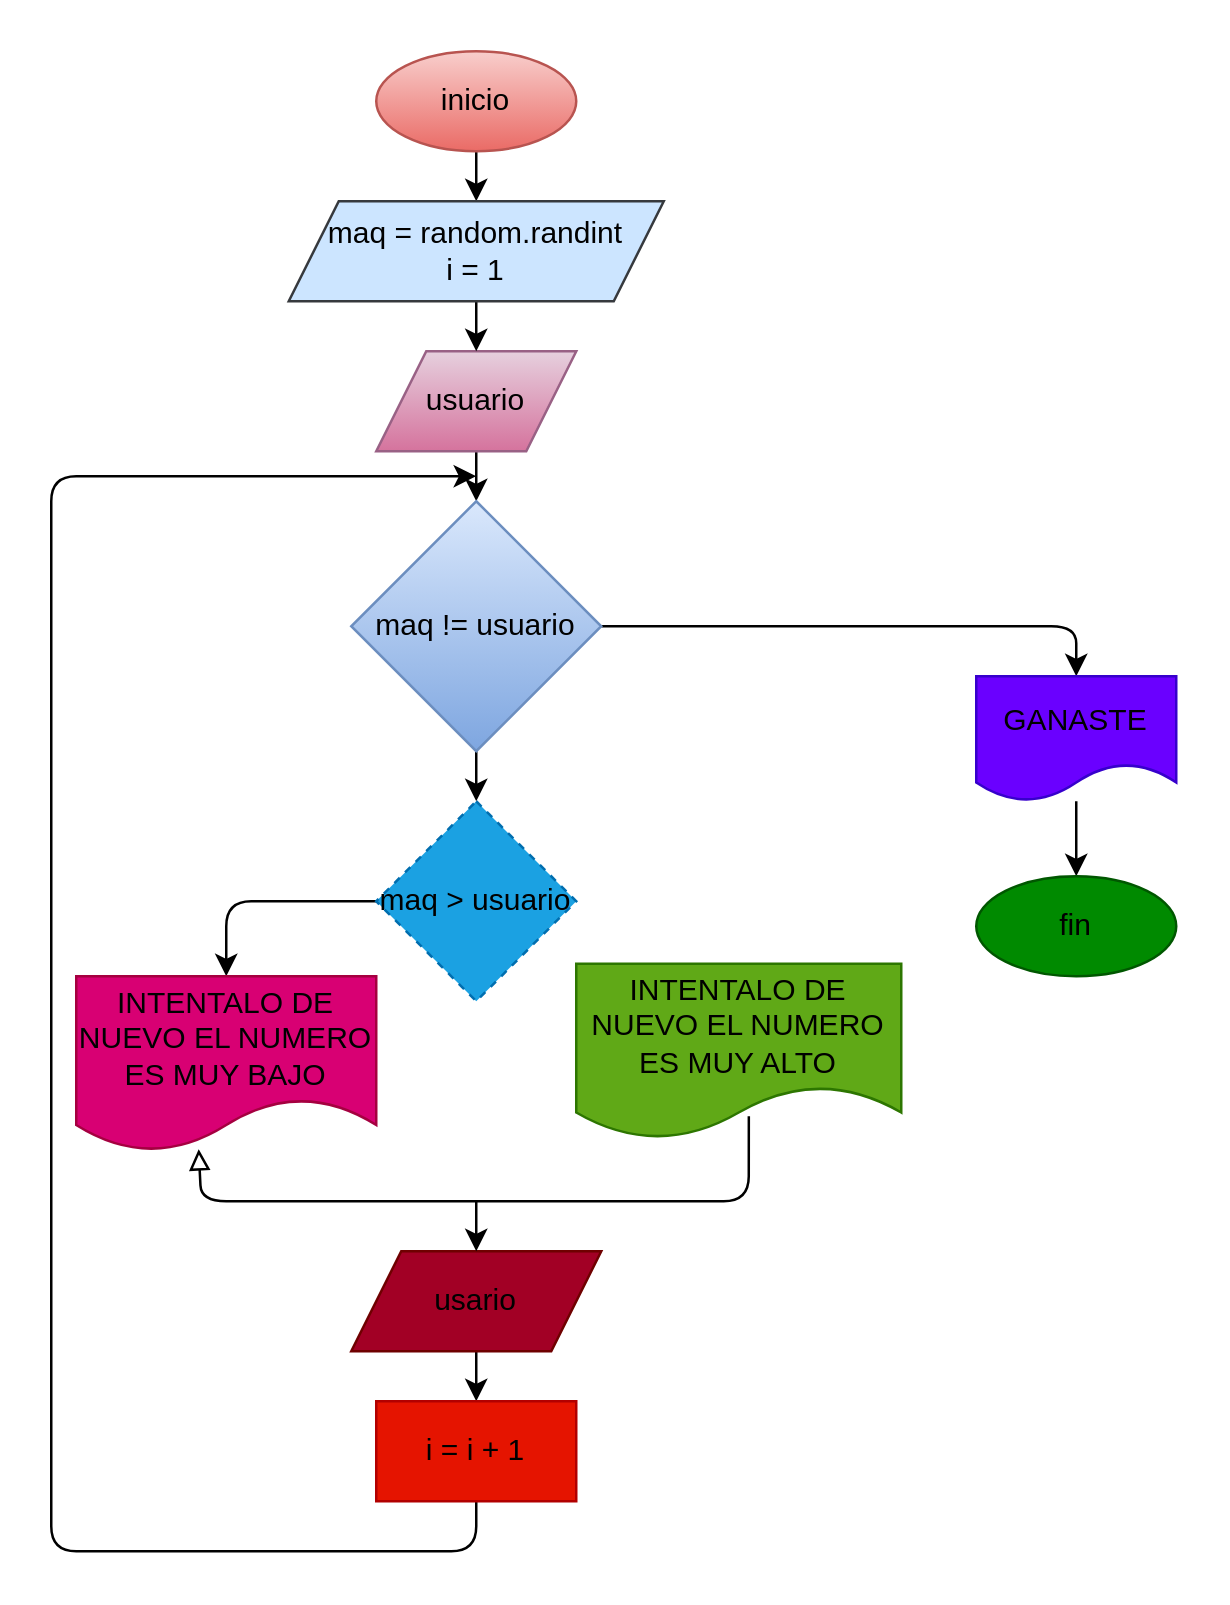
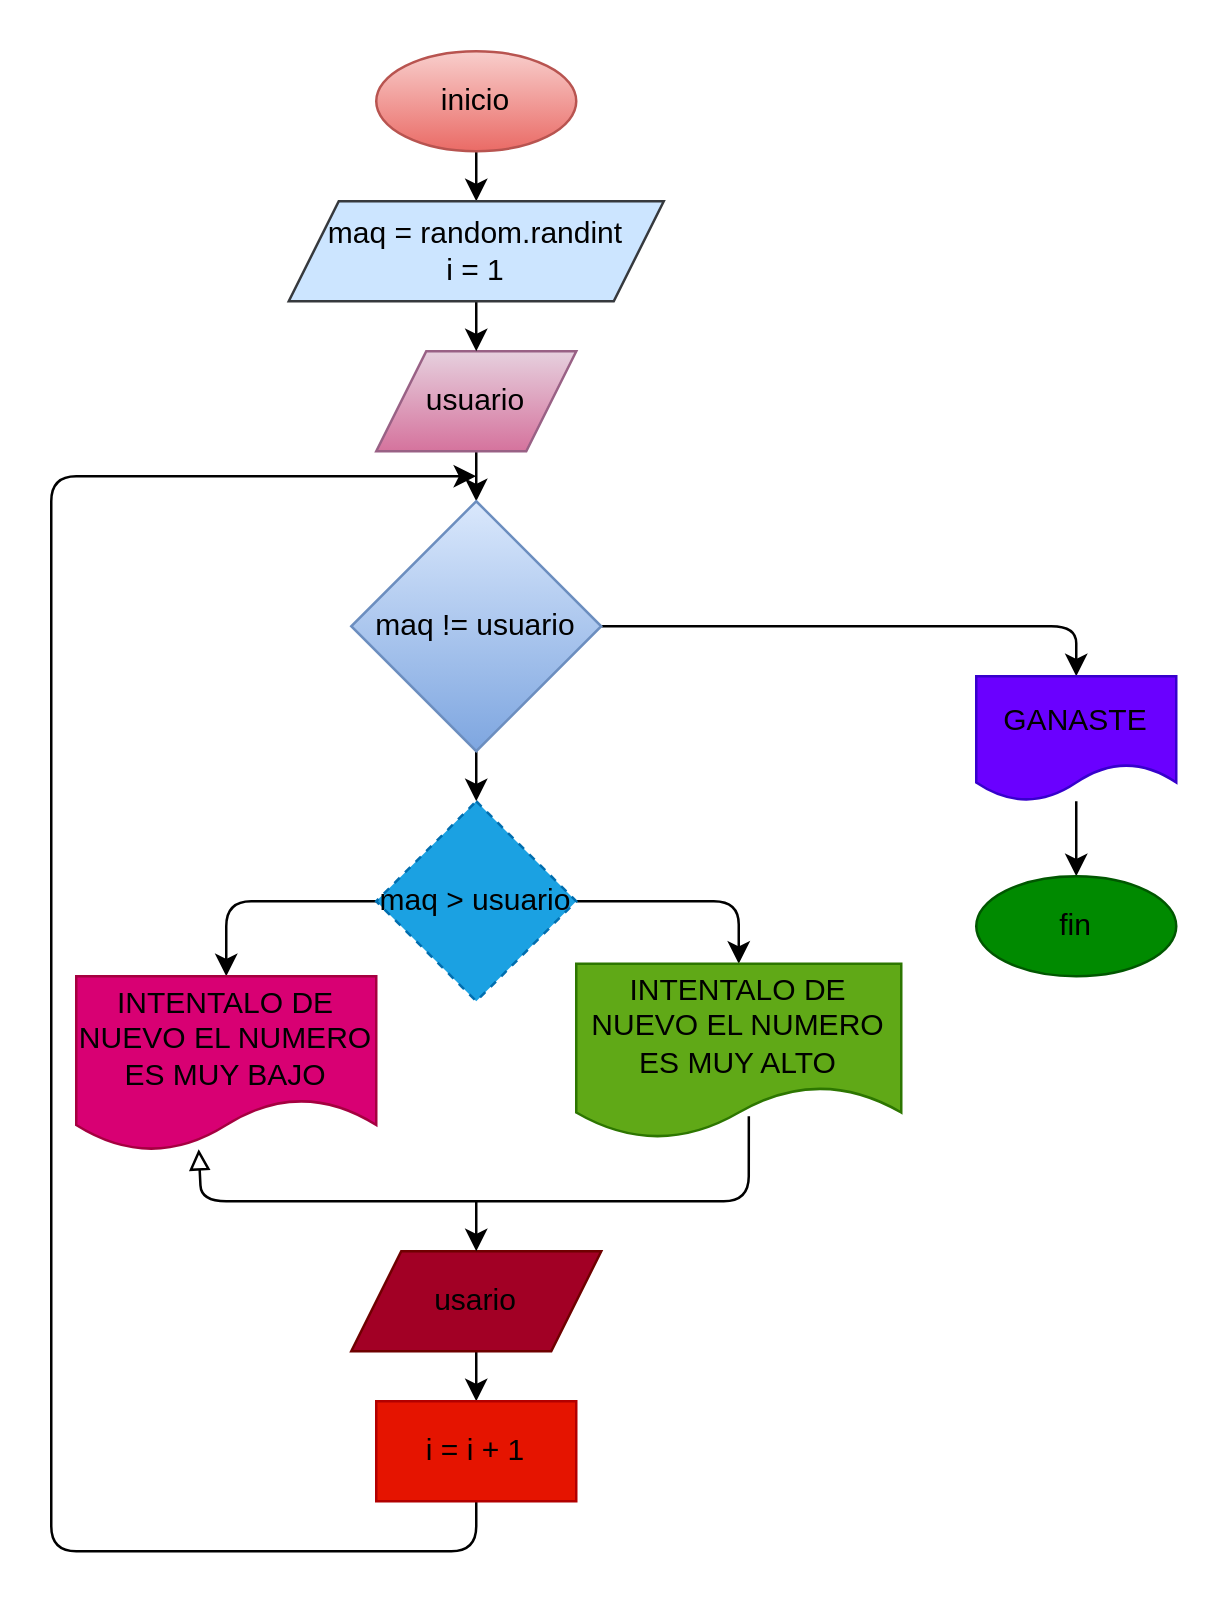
edge "maq > usuario" -> "INTENTALO DE NUEVO EL NUMERO ES MUY ALTO": added
